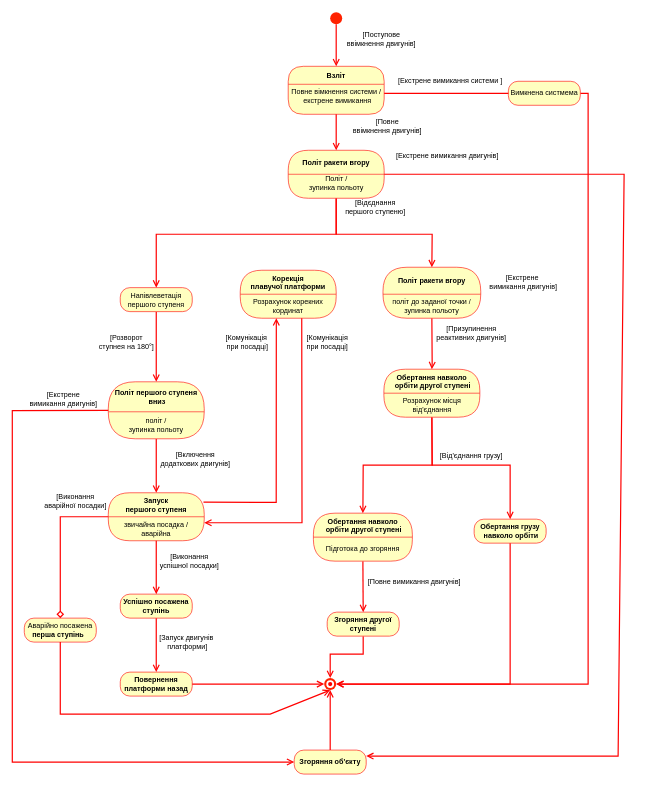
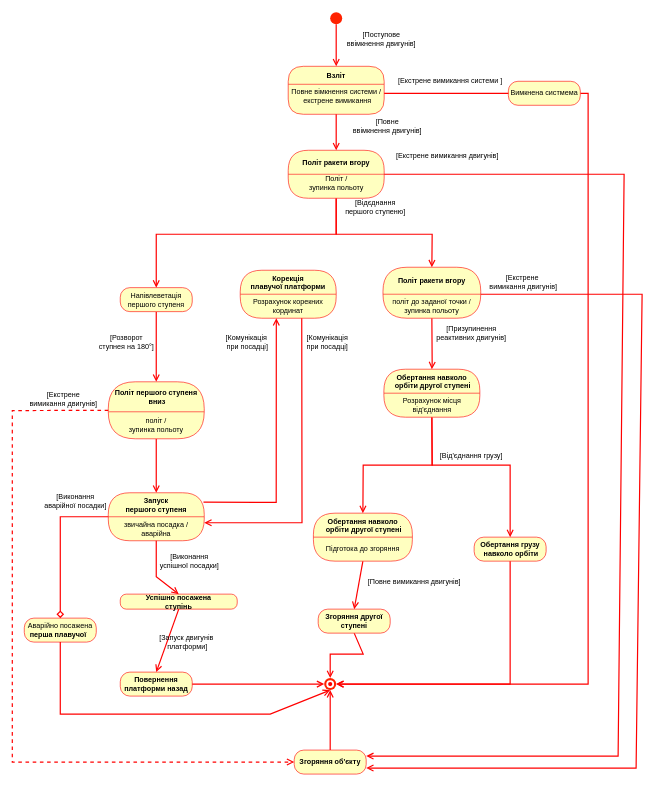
node "[Включення додаткових двигунів]": removed
node "Обертання грузу навколо орбіти": moved (510, 531) -> (510, 549)
edge "політ до заданої точки / зупинка польоту" -> "Згоряння об'єкту": added
node "Успішно посаженаступінь": size 72x24 -> 117x15
node "Згоряння другої ступені": moved (363, 624) -> (354, 621)
node "Аварійно посаженаперша ступінь": label "Аварійно посаженаперша ступінь" -> "Аварійно посаженаперша плавучої"
edge "Політ першого ступеня вниз" -> "Згоряння об'єкту": style solid -> dashed
